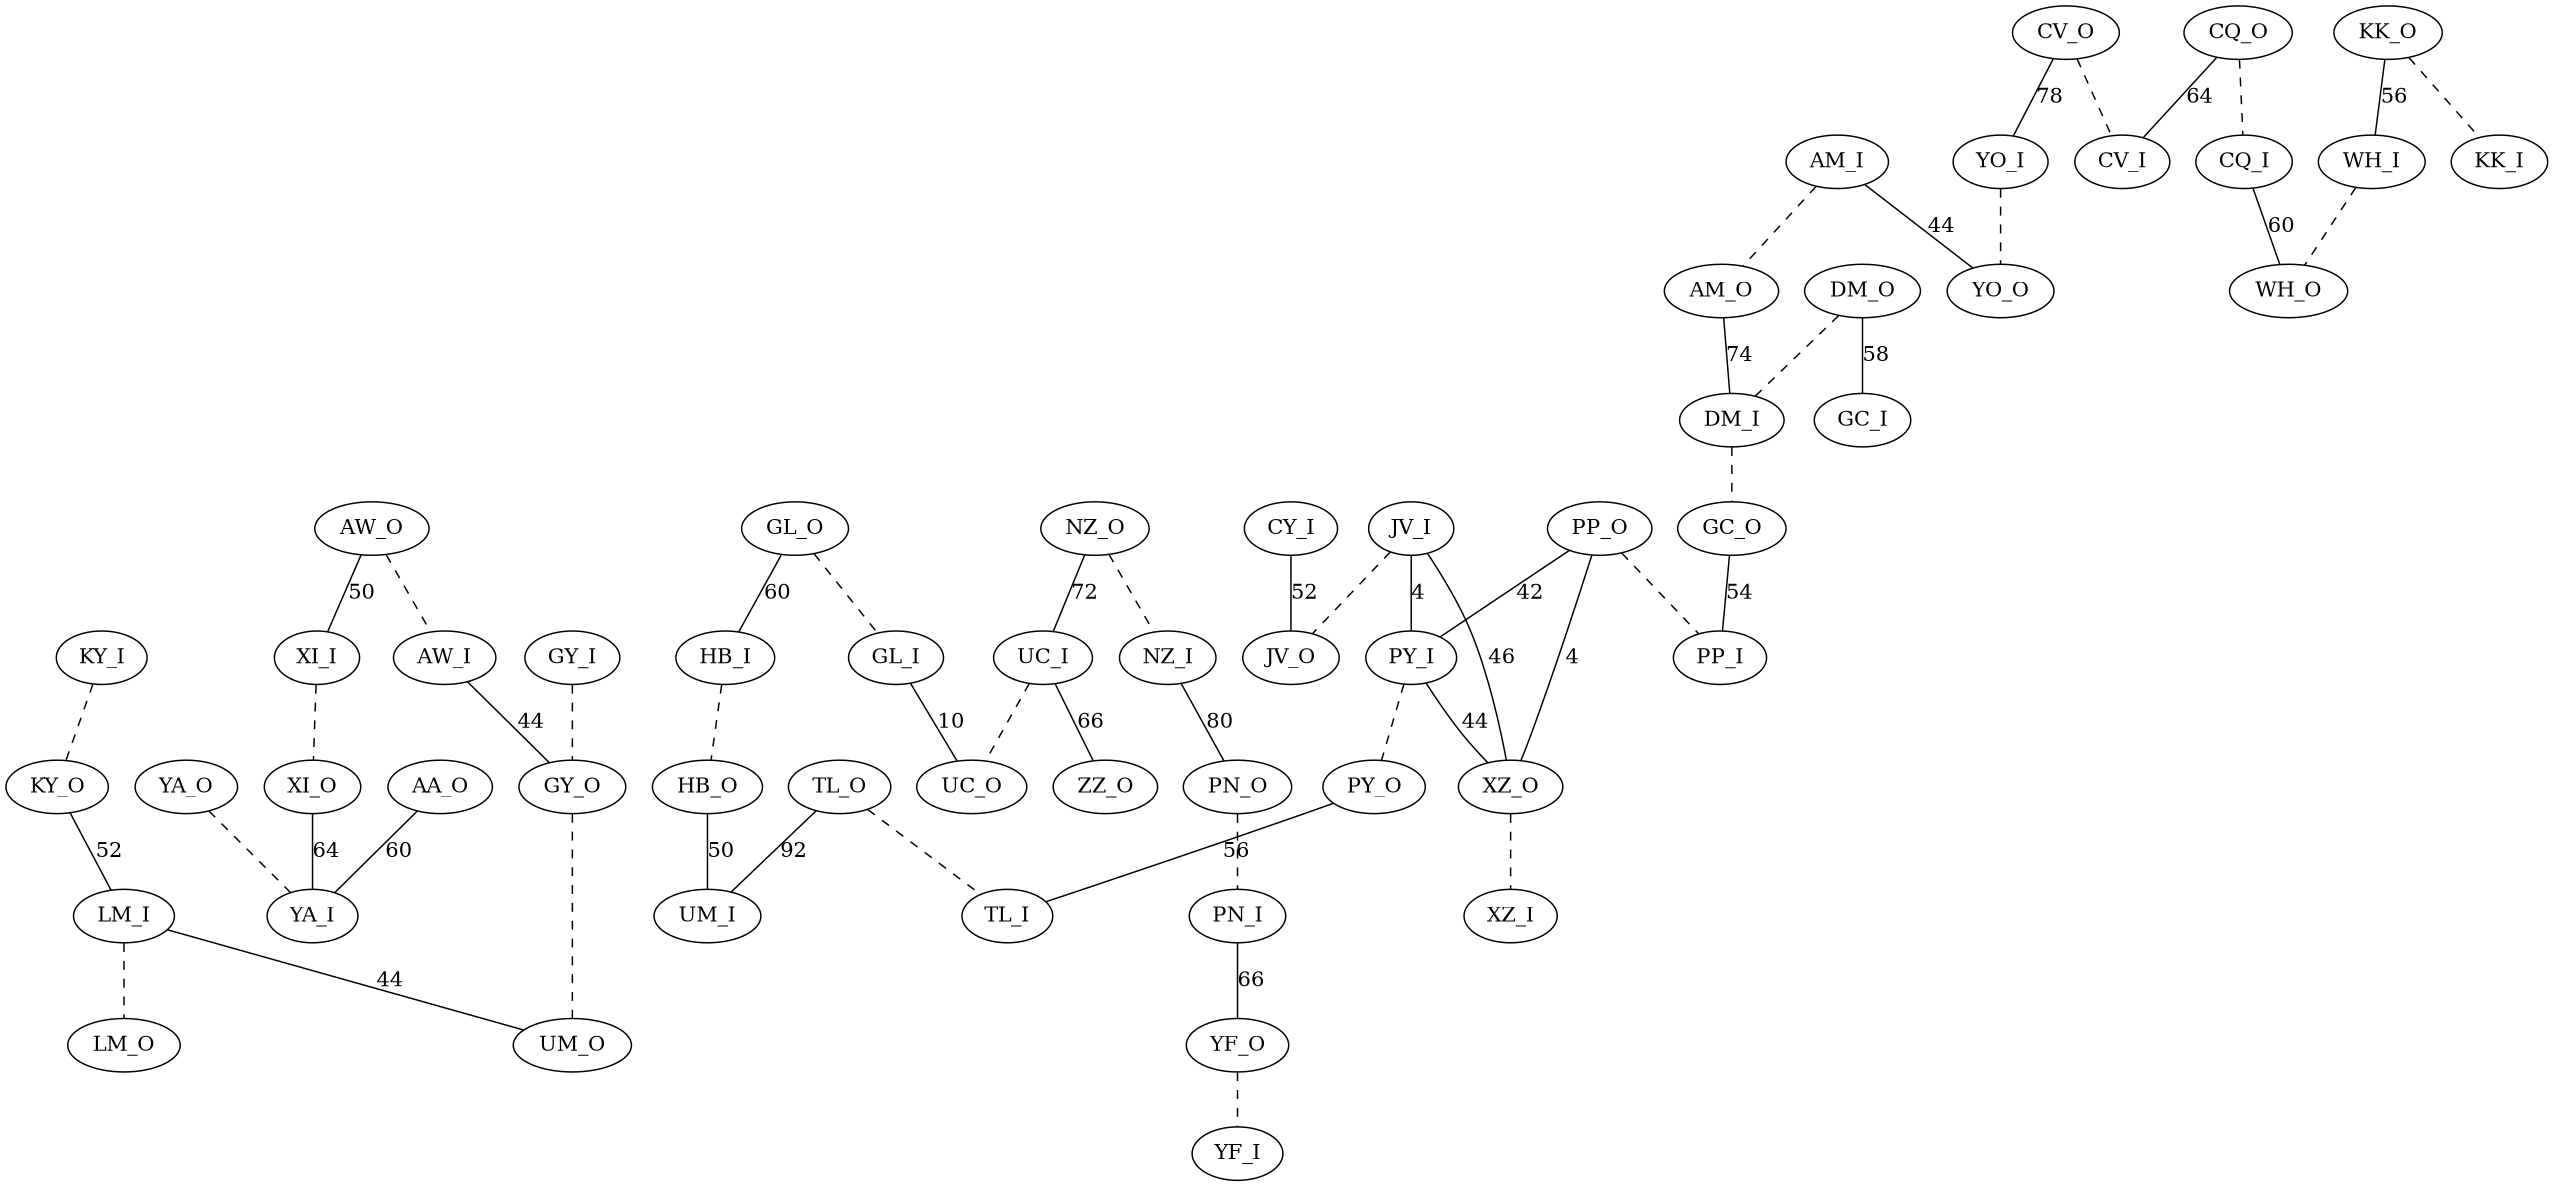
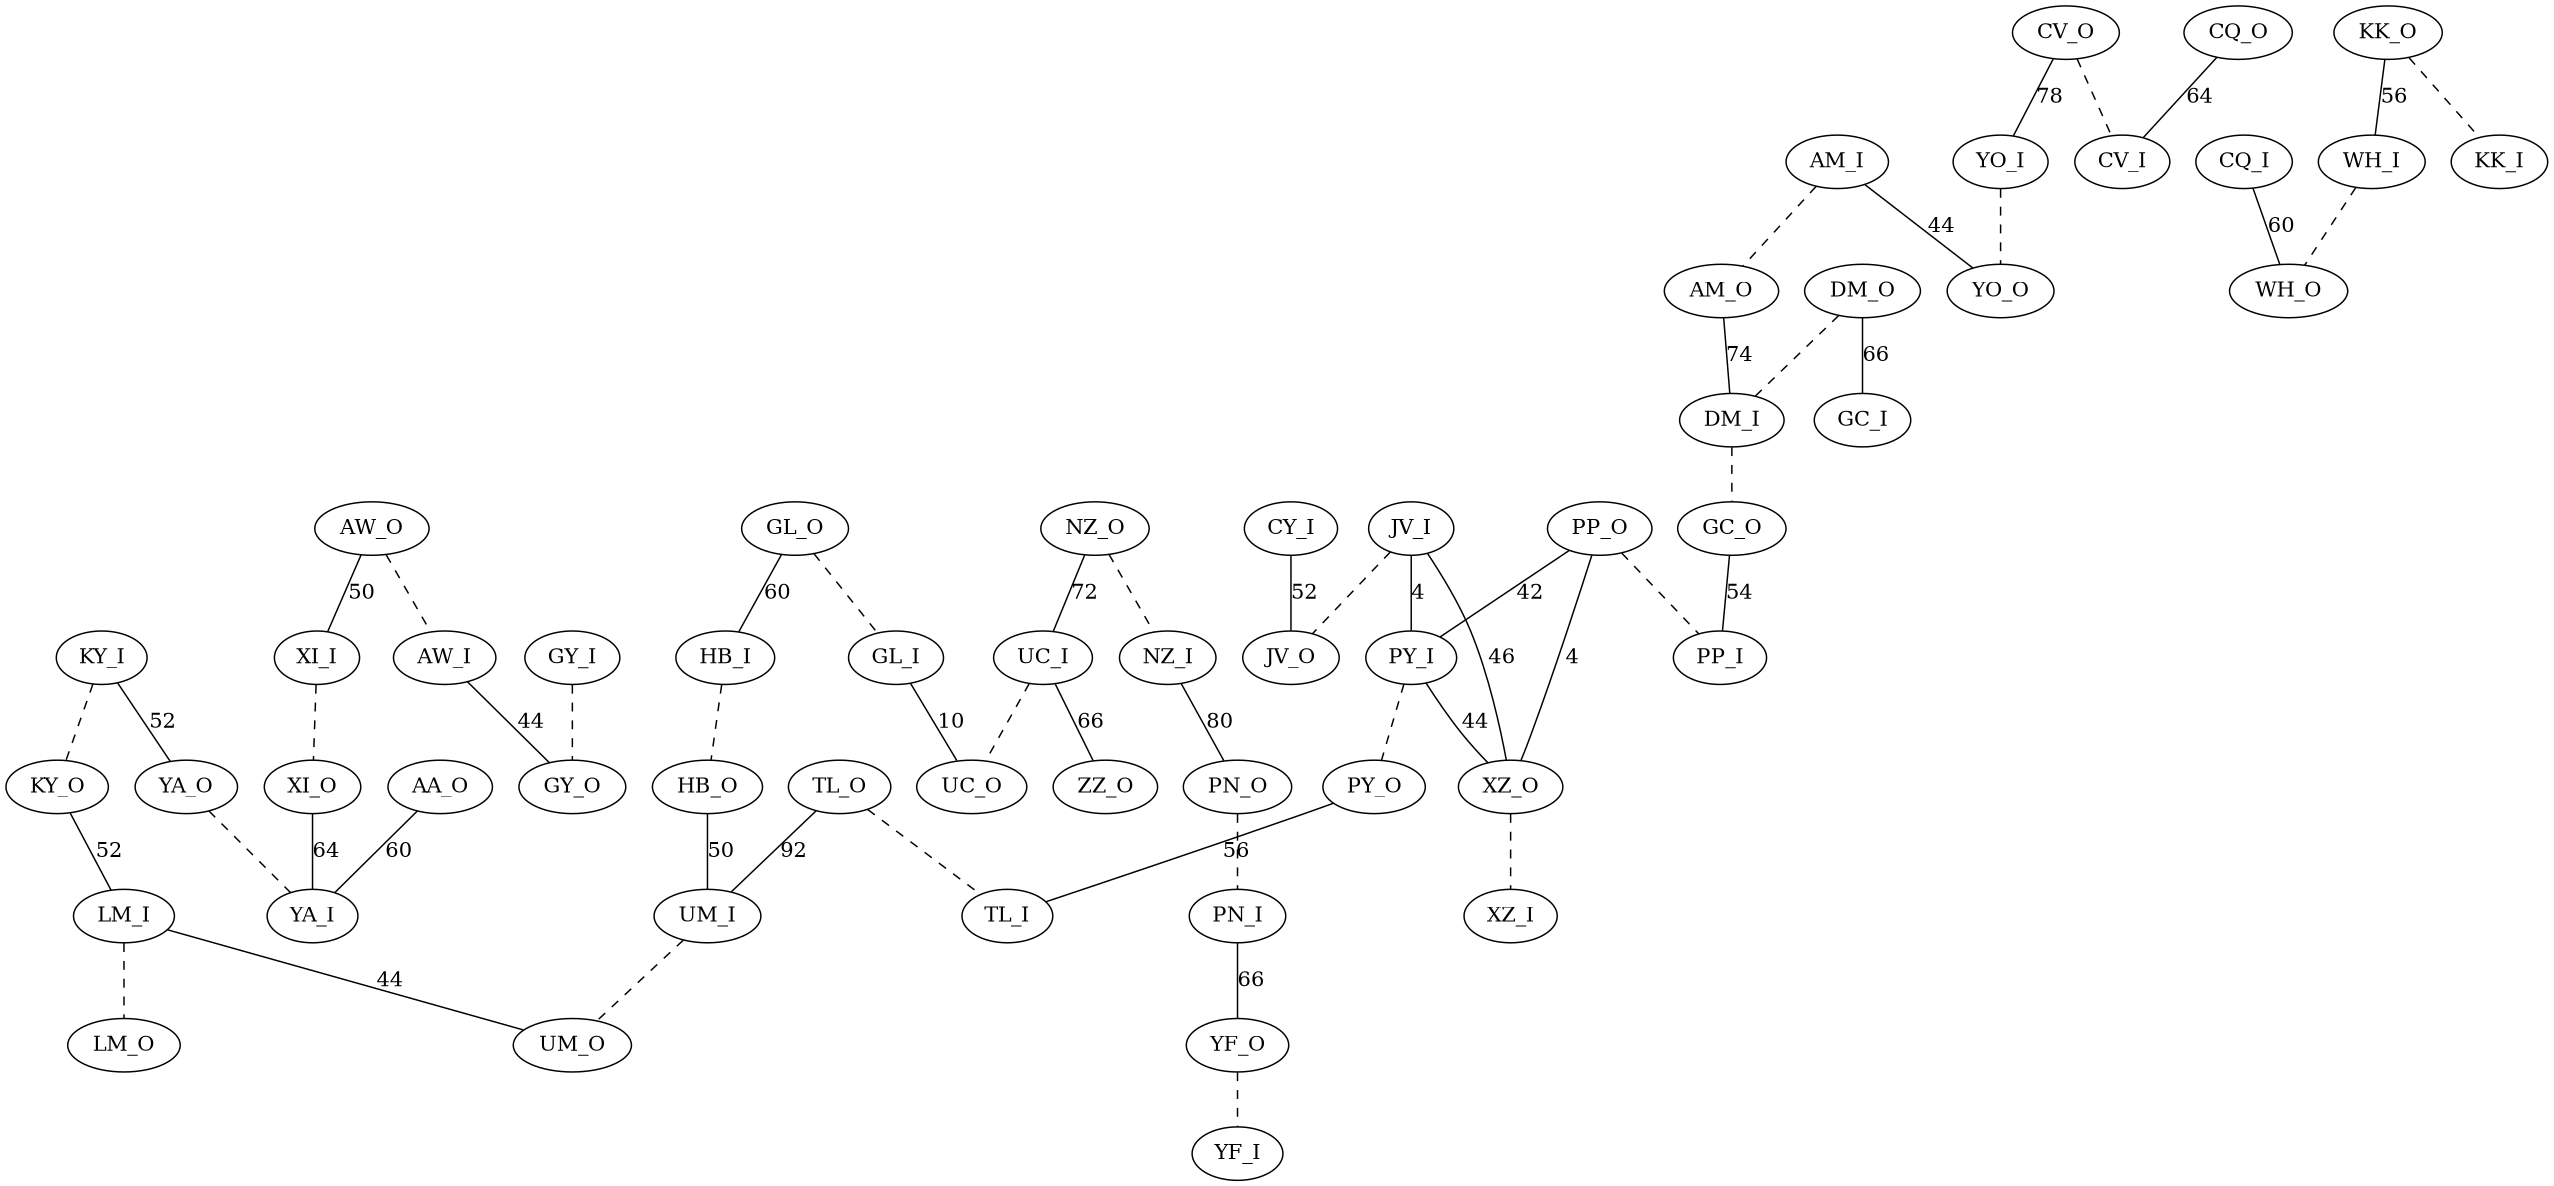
edge "CQ_O" -- "CQ_I": removed
edge "DM_O" -- "GC_I": label "58" -> "66"
edge "KY_I" -- "YA_O": added, label "52"
edge "GY_O" -- "UM_O": now "UM_I" -- "UM_O"
